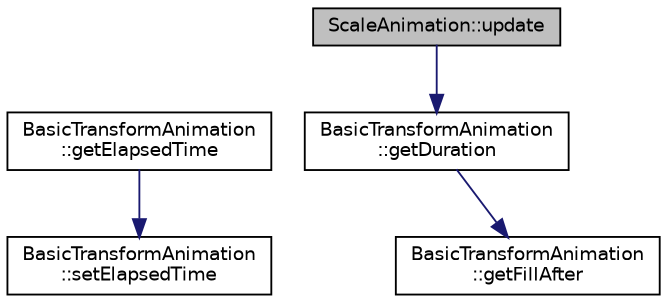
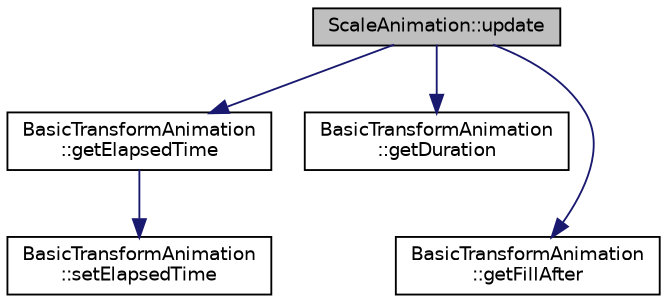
edge "ScaleAnimation::update" -> "BasicTransformAnimation ::getElapsedTime": added
edge "BasicTransformAnimation ::getDuration" -> "BasicTransformAnimation ::getFillAfter": now "ScaleAnimation::update" -> "BasicTransformAnimation ::getFillAfter"
